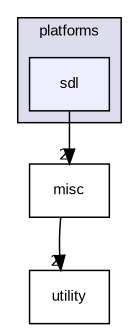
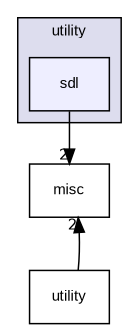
cluster "platforms": label "platforms" -> "utility"
edge "misc" -> "utility": reversed
